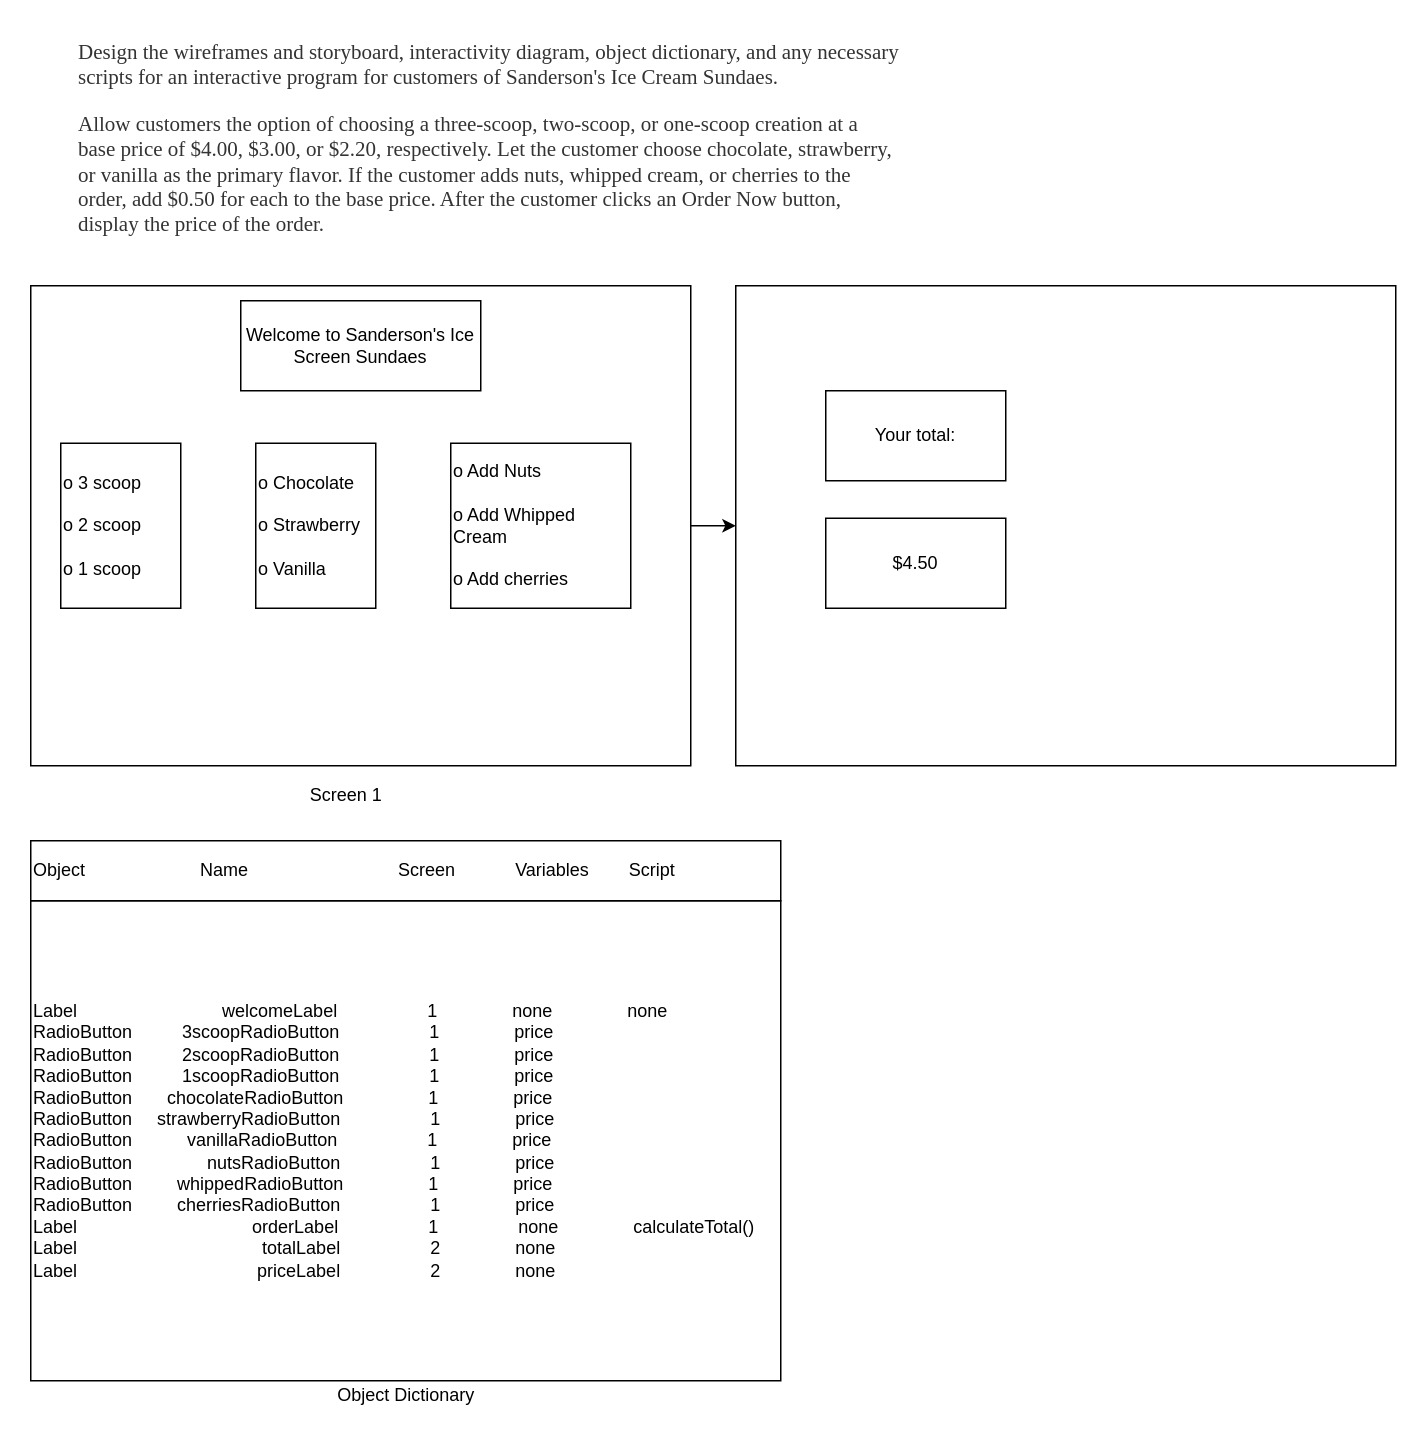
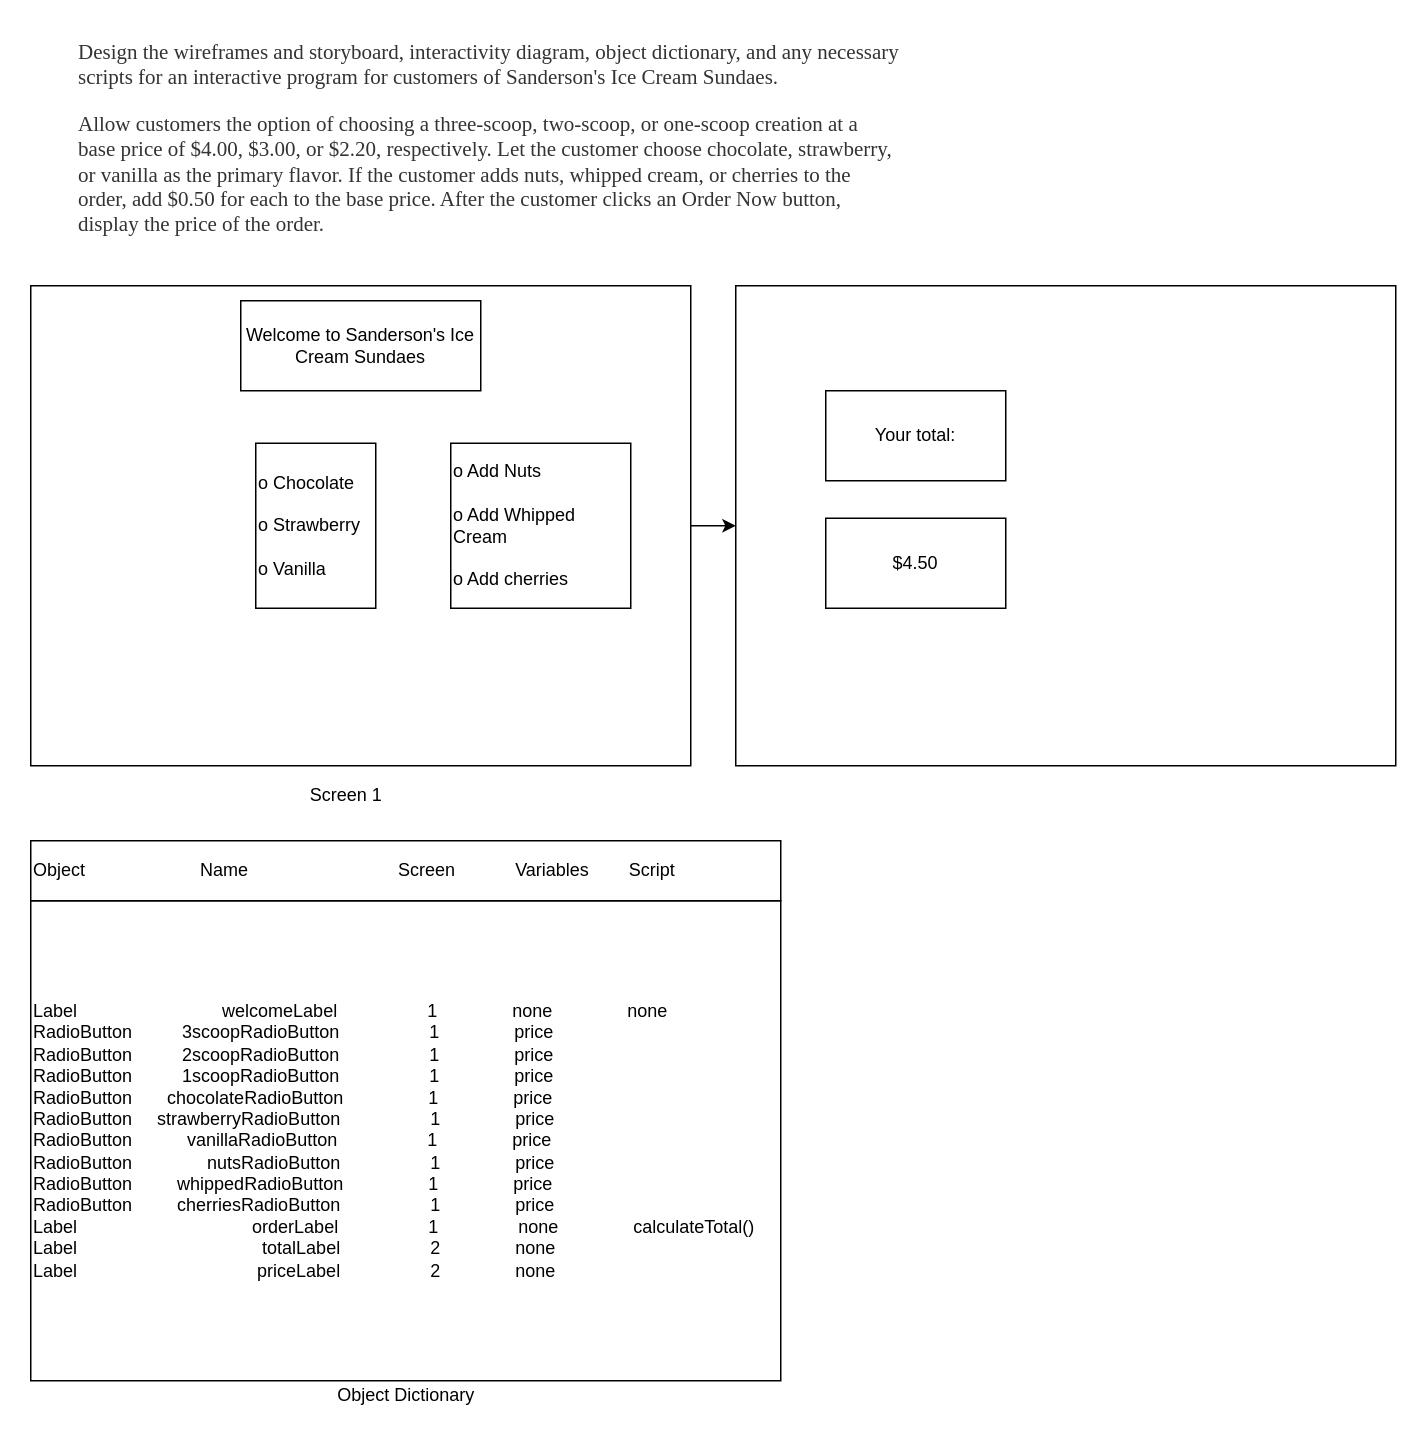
node "Welcome to Sanderson's Ice Screen Sundaes": label "Welcome to Sanderson's Ice Screen Sundaes" -> "Welcome to Sanderson's Ice Cream Sundaes"
node "o 3 scoop o 2 scoop o 1 scoop": removed
